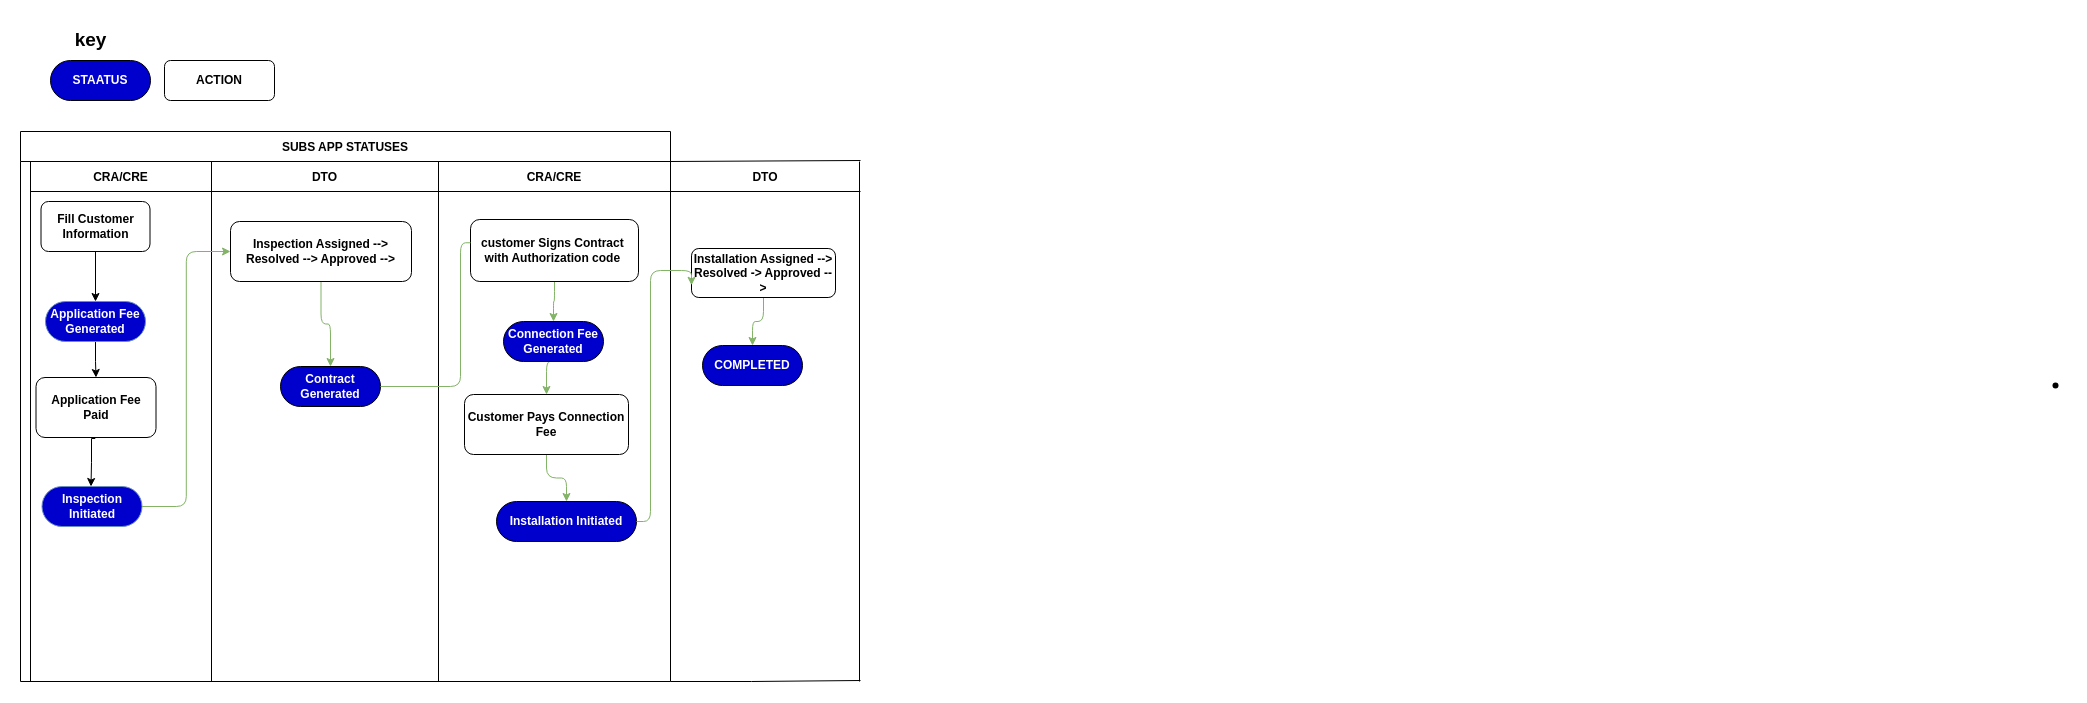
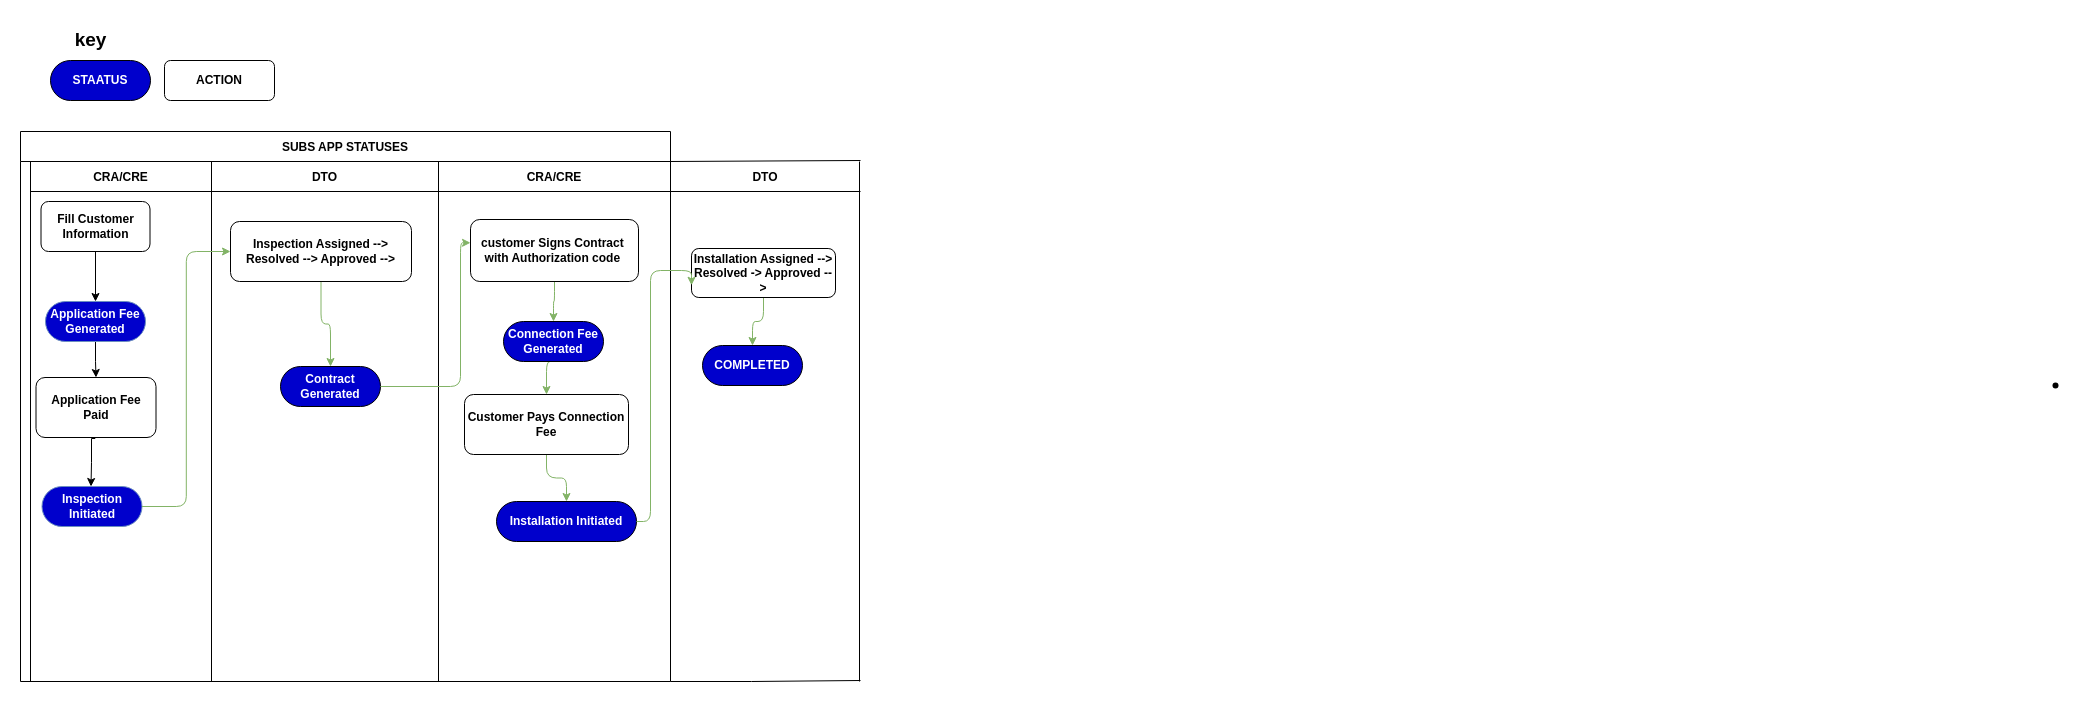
edge "customer Signs Contract with Authorization code" -- "Contract Generated": arrowhead none -> classic
